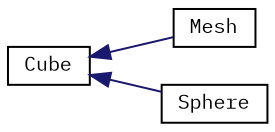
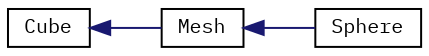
edge "Sphere" -> "Cube": now "Sphere" -> "Mesh"
